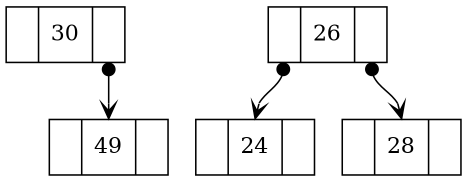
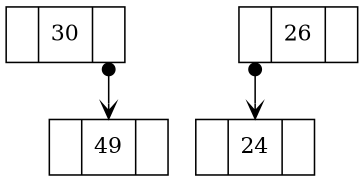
node "28": removed
